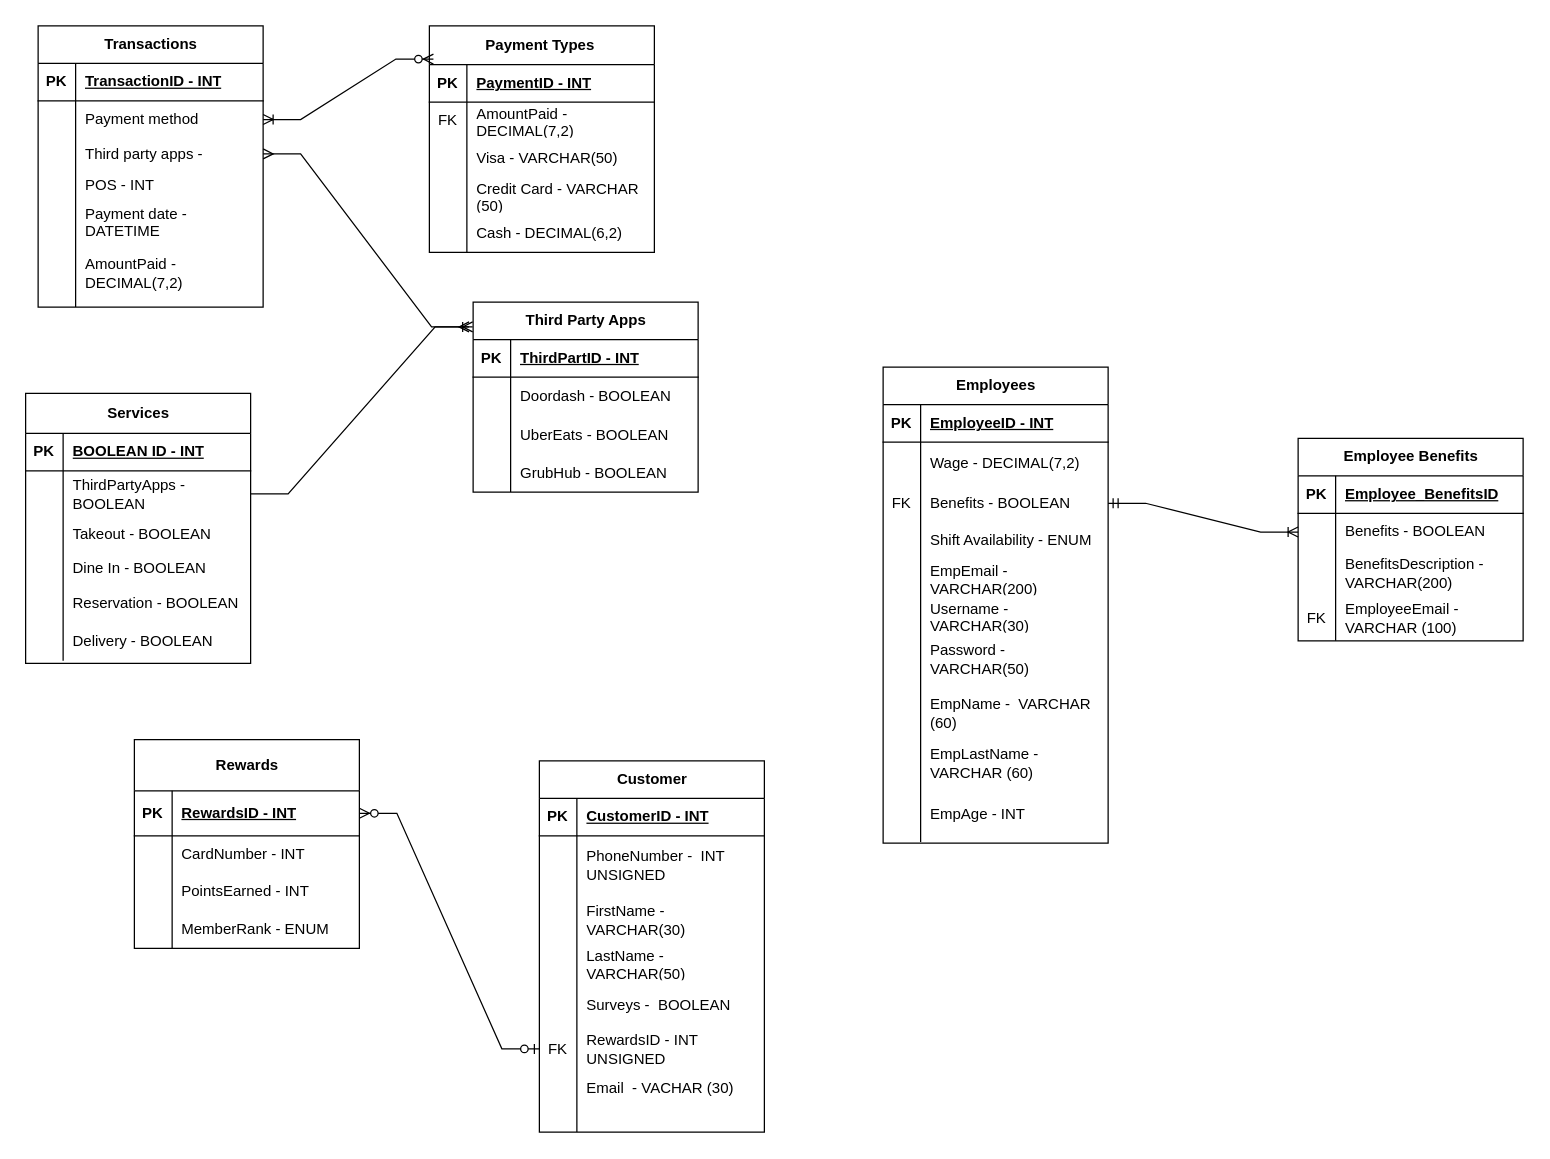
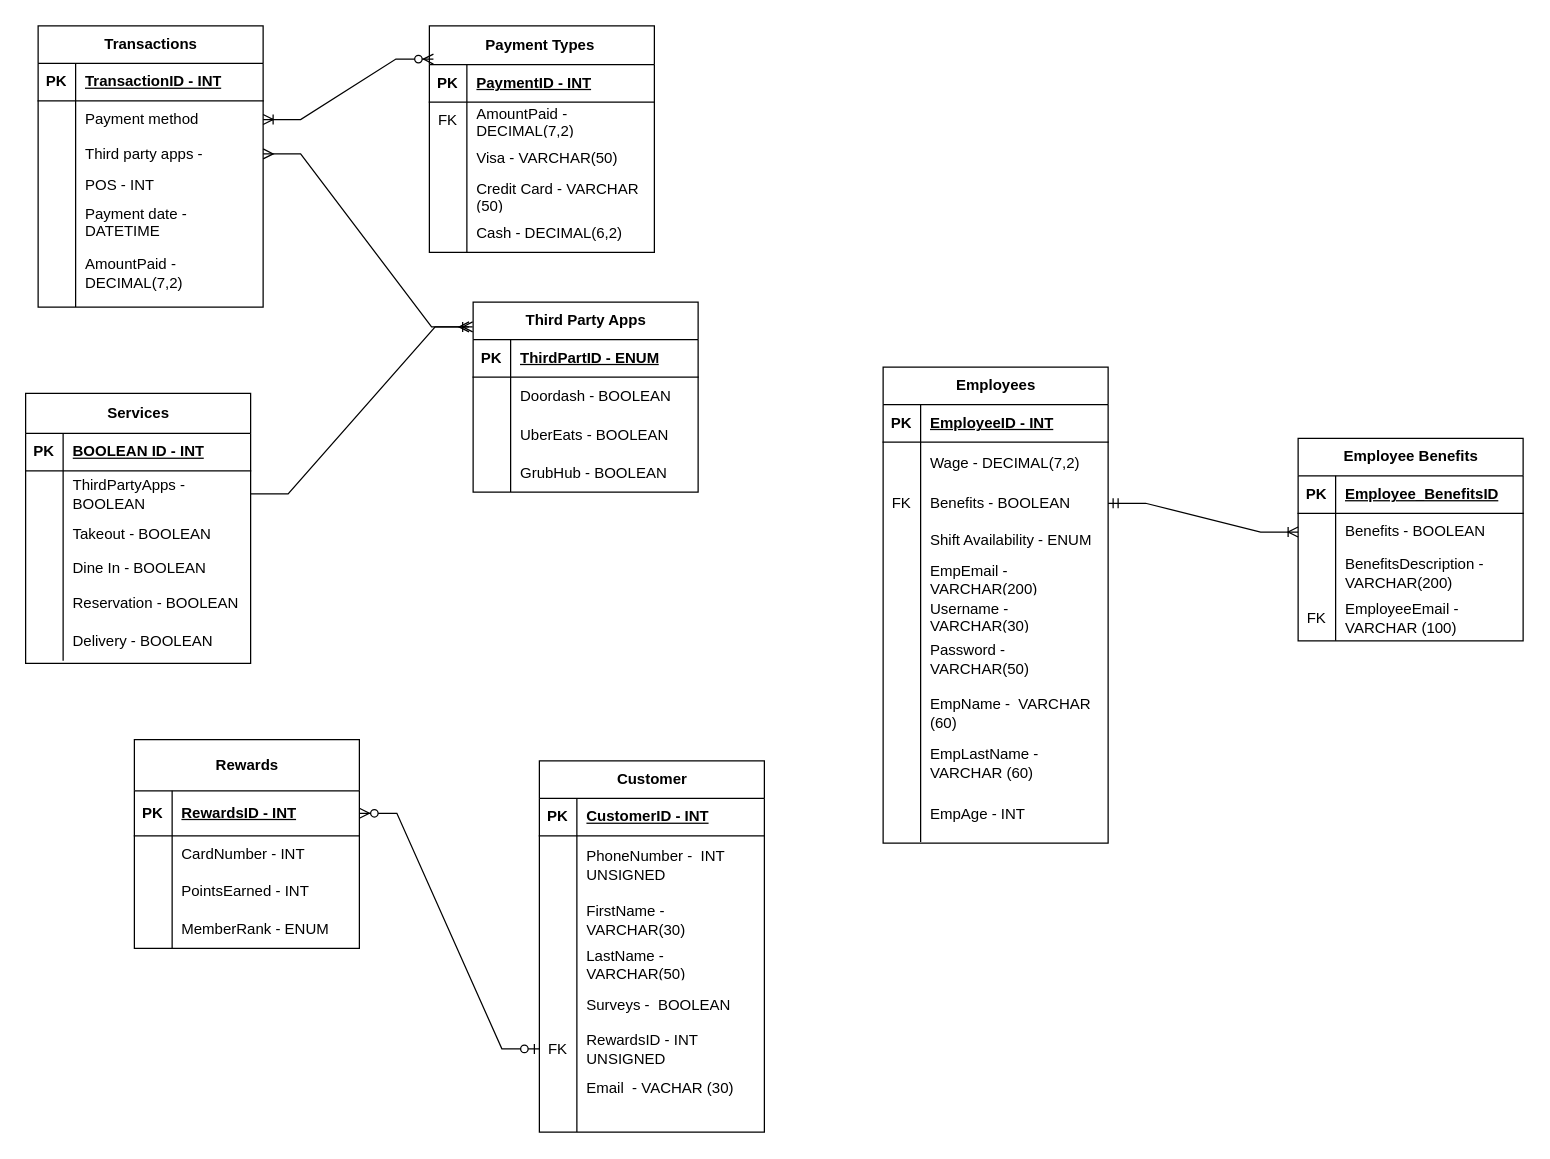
node "ThirdPartID - INT": label "ThirdPartID - INT" -> "ThirdPartID - ENUM"
